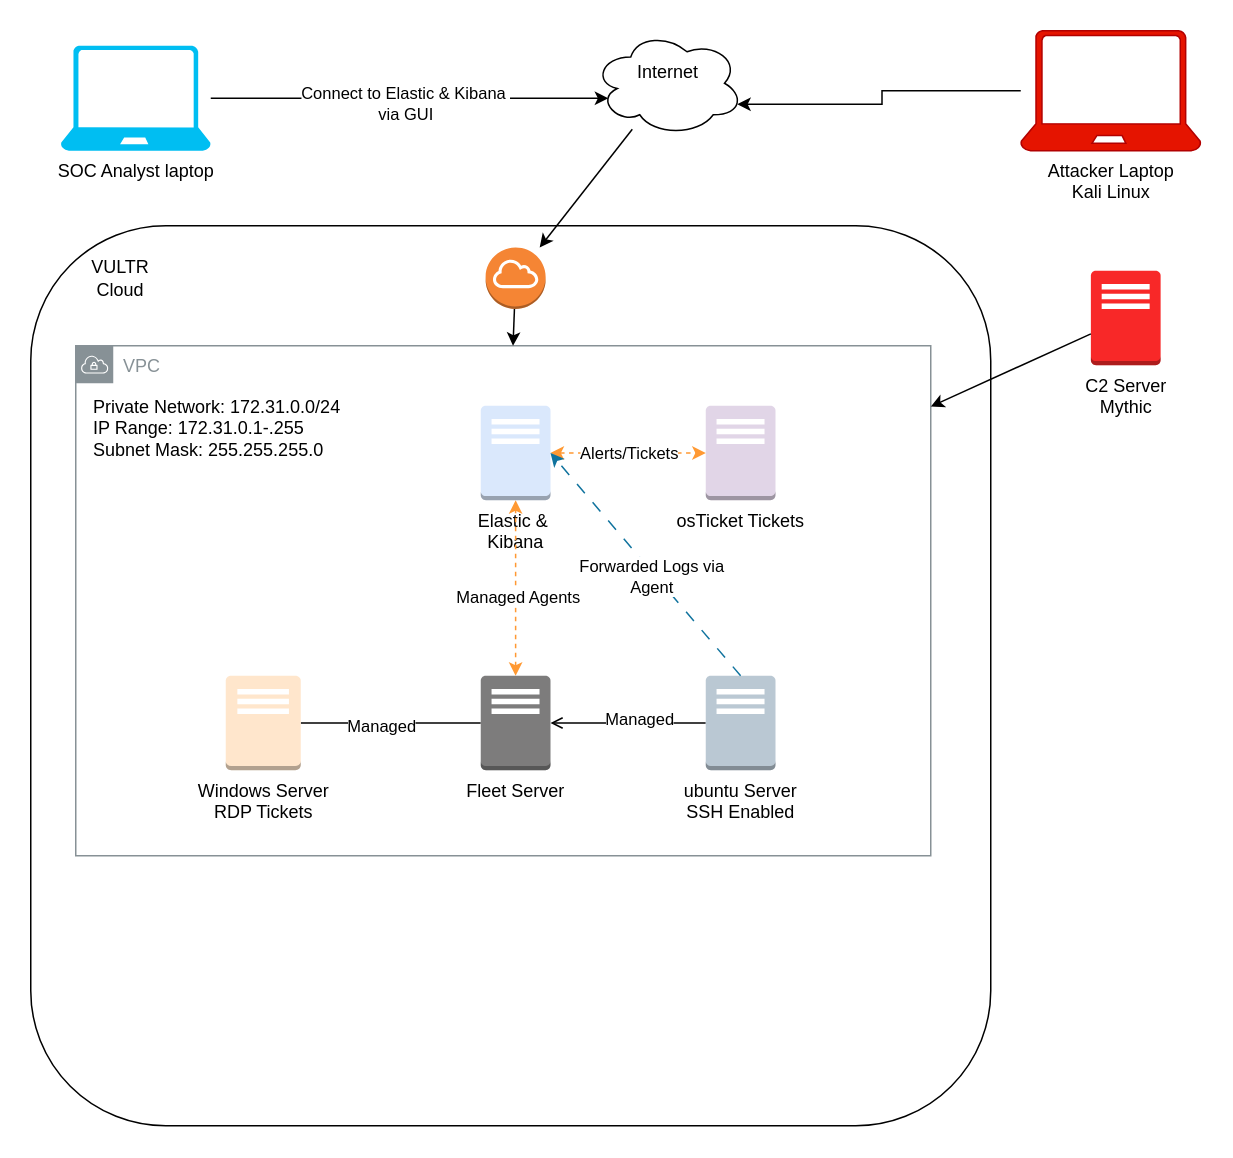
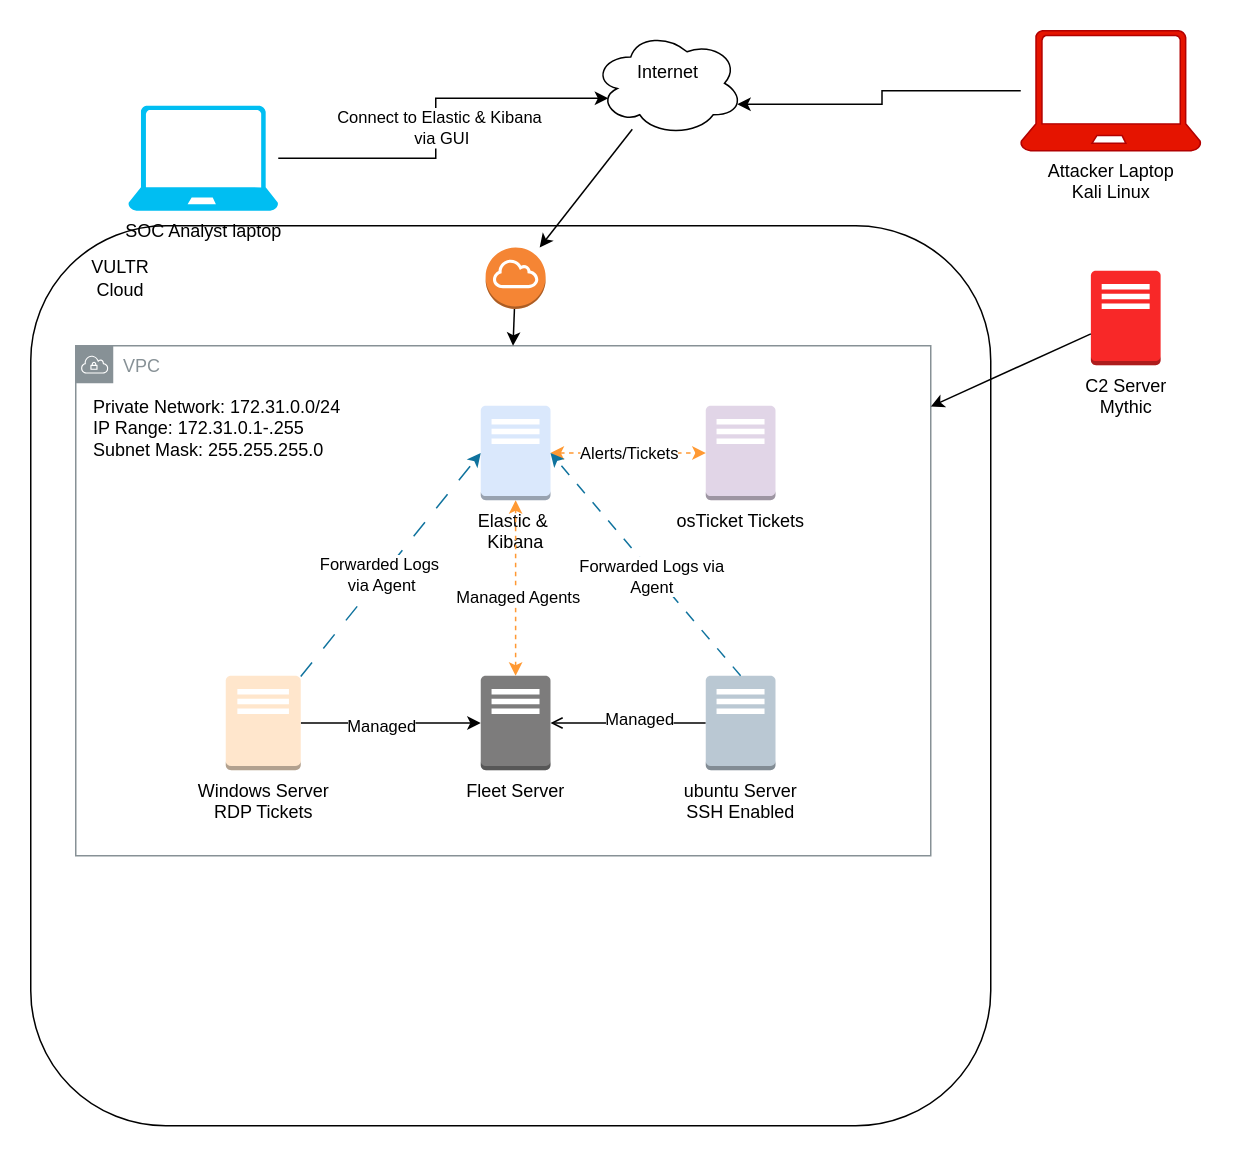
node "SOC Analyst laptop": moved (136, 98) -> (203, 158)
edge "Windows Server RDP Tickets" -> "Elastic & Kibana": added, label "Forwarded Logs via Agent"
edge "Windows Server RDP Tickets" -- "Fleet Server": arrowhead none -> classic
